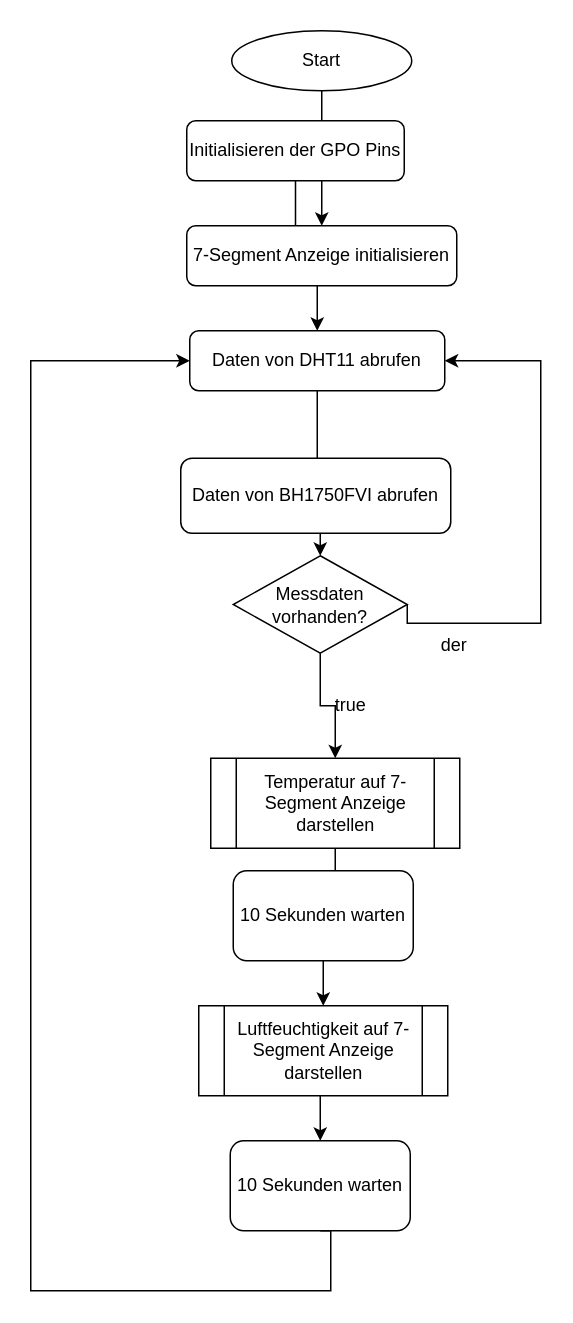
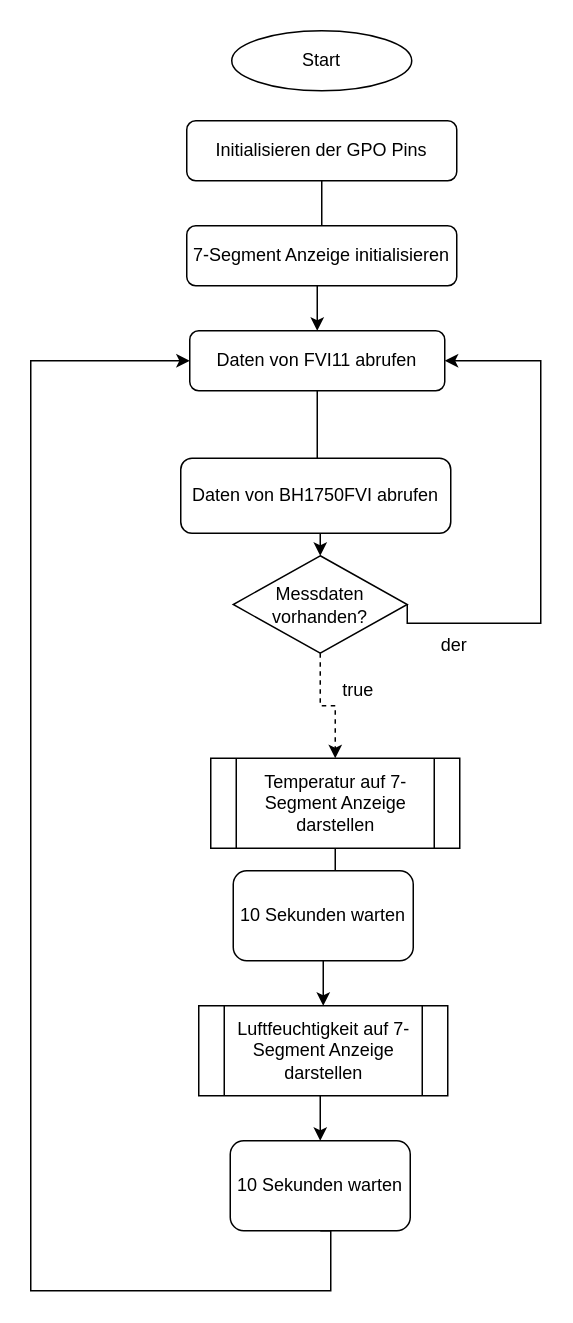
edge "Start" -> "7-Segment Anzeige initialisieren": removed
node "Initialisieren der GPO Pins": size 218x60 -> 270x60
node "Daten von DHT11 abrufen": label "Daten von DHT11 abrufen" -> "Daten von FVI11 abrufen"
edge "Messdaten vorhanden?" -> "Temperatur auf 7-Segment Anzeige darstellen": style solid -> dashed
node "true": moved (350, 706) -> (358, 691)
